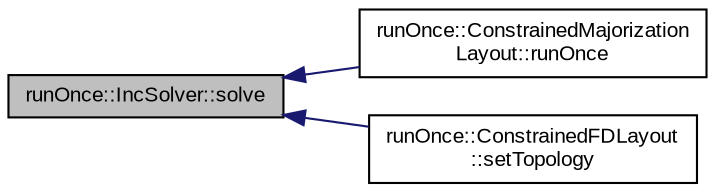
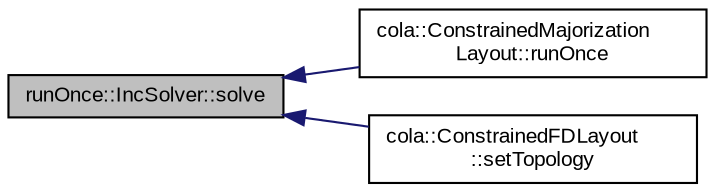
node "runOnce::ConstrainedMajorization Layout::runOnce": label "runOnce::ConstrainedMajorization Layout::runOnce" -> "cola::ConstrainedMajorization Layout::runOnce"
node "runOnce::ConstrainedFDLayout ::setTopology": label "runOnce::ConstrainedFDLayout ::setTopology" -> "cola::ConstrainedFDLayout ::setTopology"
